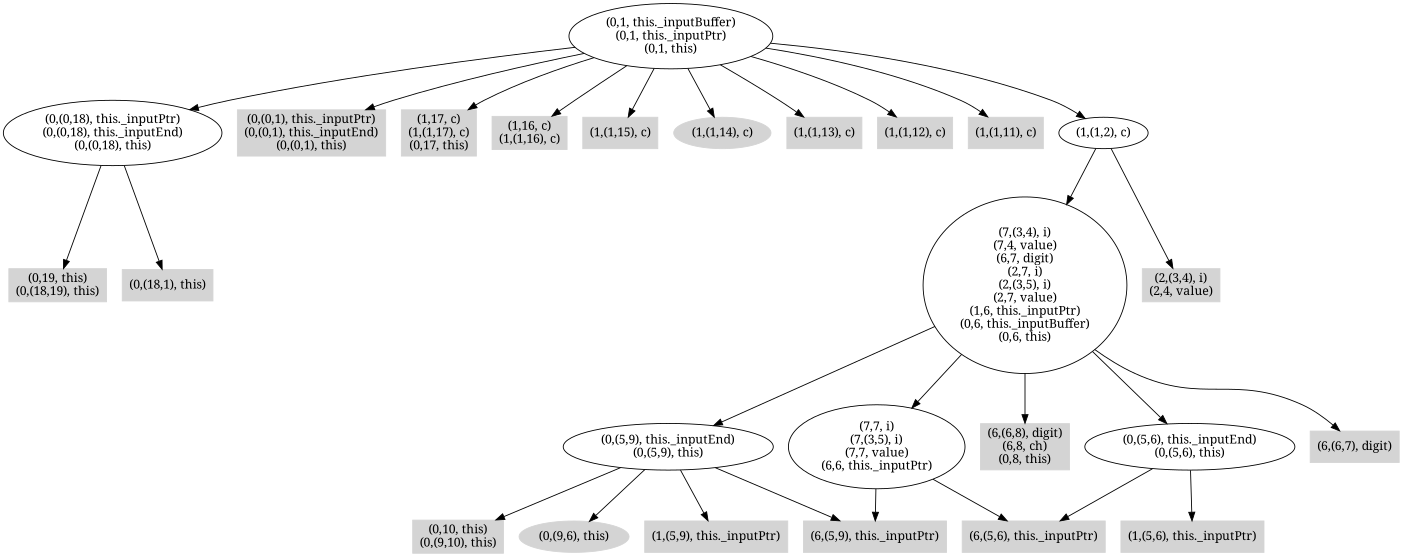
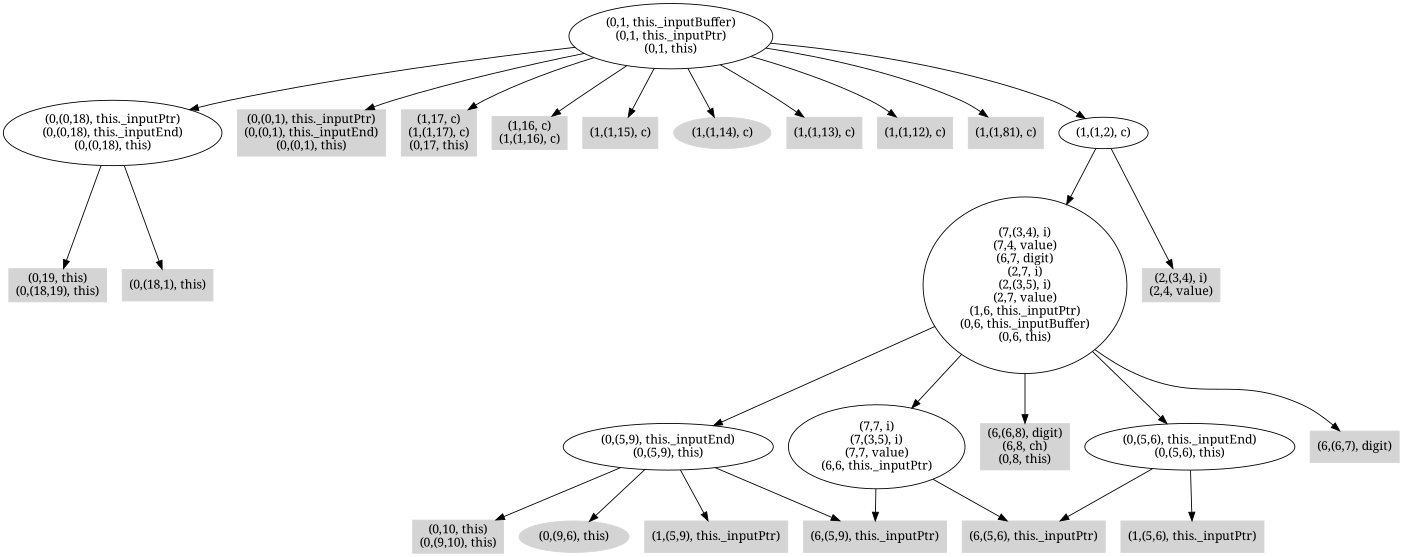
node "(1,(1,11), c)": label "(1,(1,11), c)" -> "(1,(1,81), c)"
